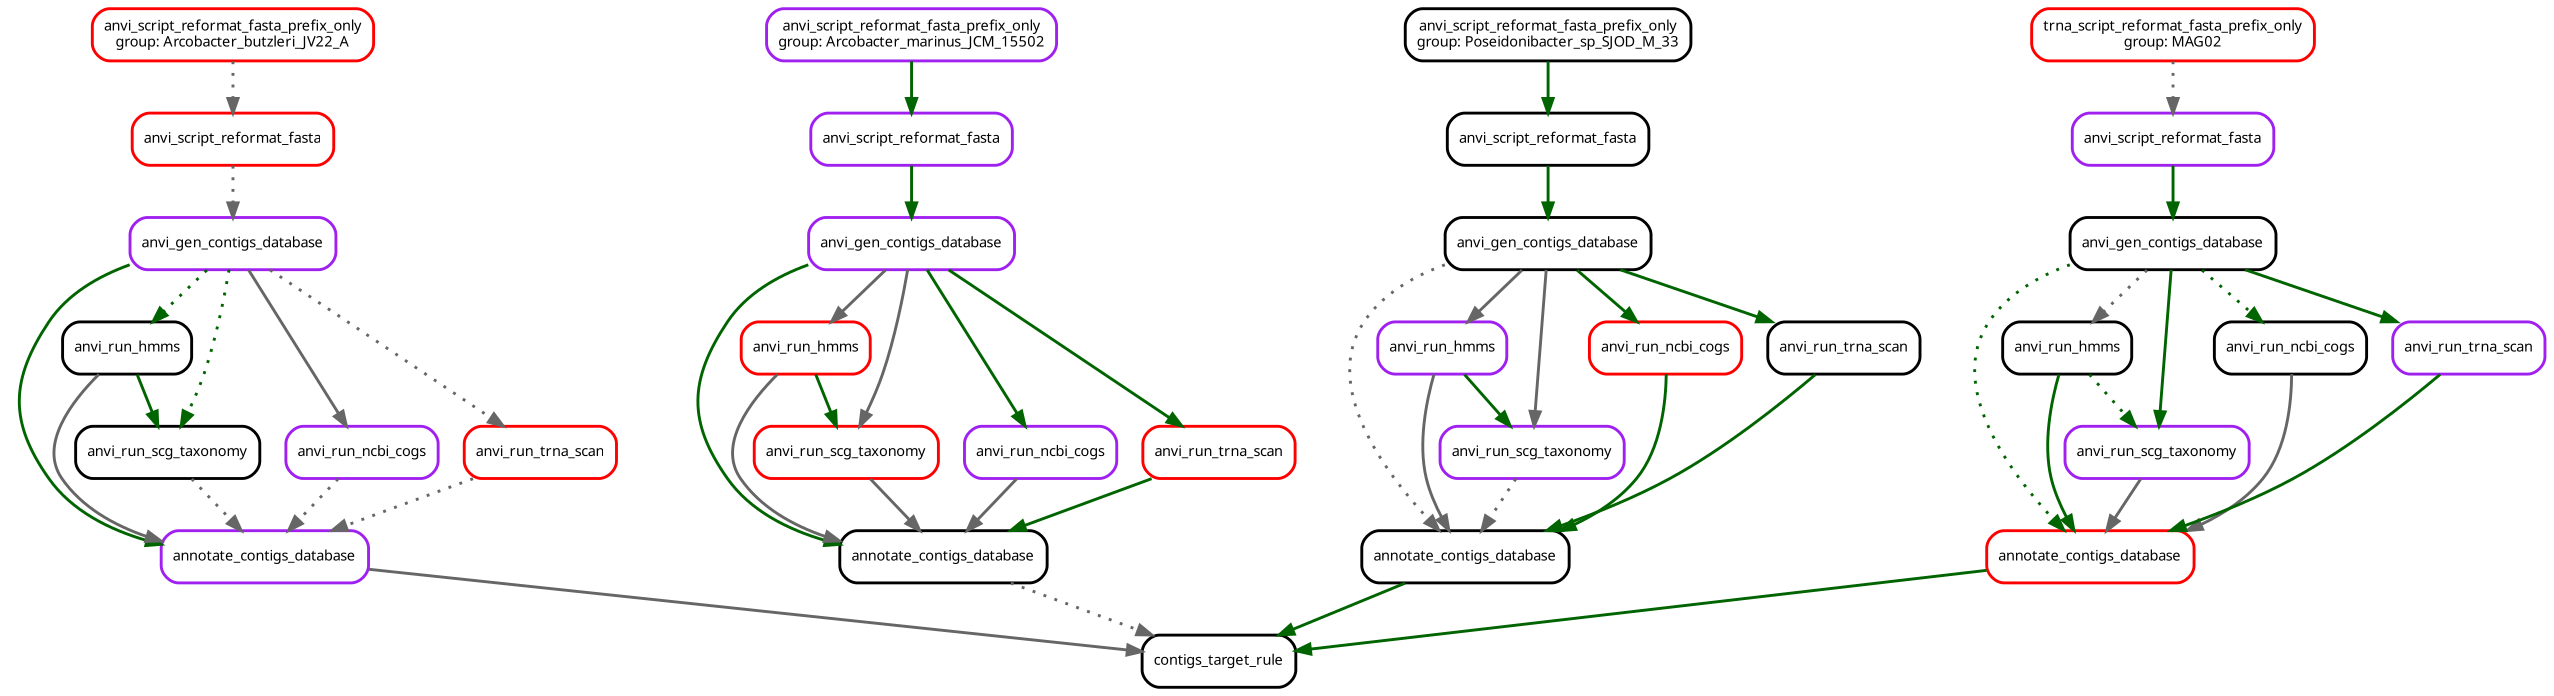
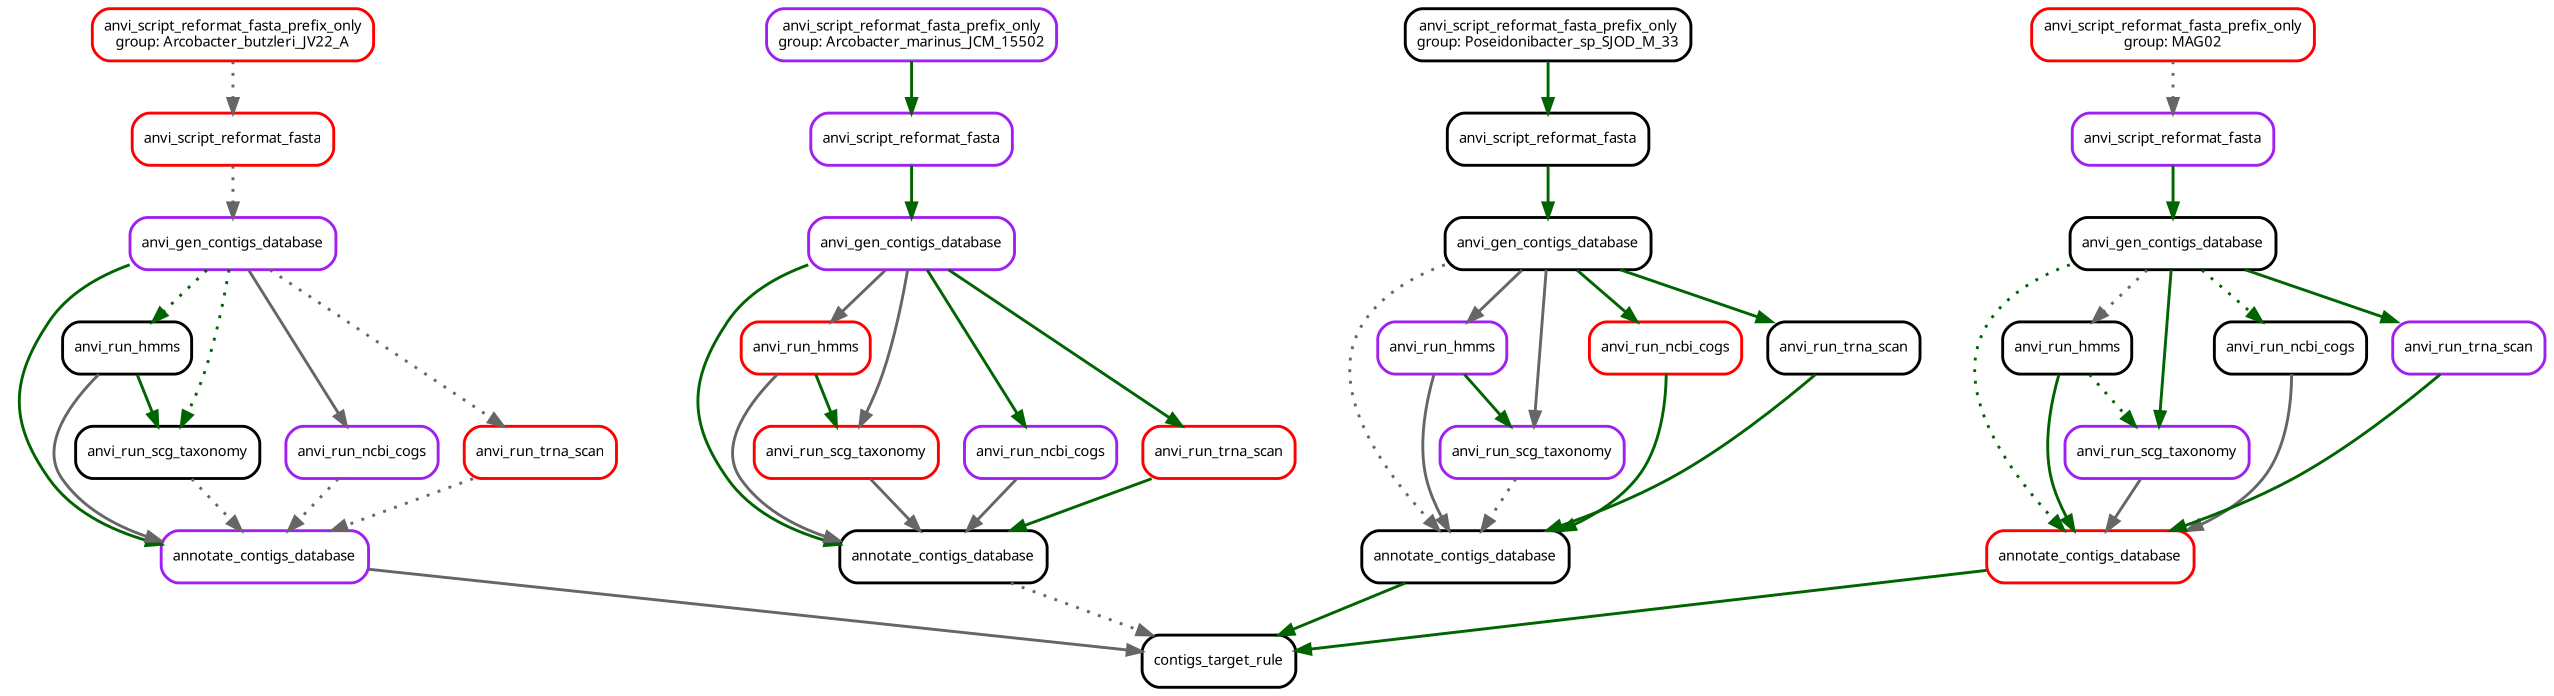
node "trna_script_reformat_fasta_prefix_only group: MAG02": label "trna_script_reformat_fasta_prefix_only group: MAG02" -> "anvi_script_reformat_fasta_prefix_only group: MAG02"
